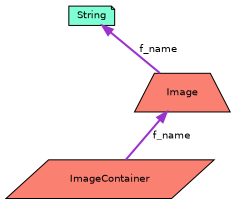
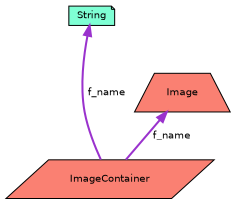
edge "Image" -> "String": now "ImageContainer" -> "String"
